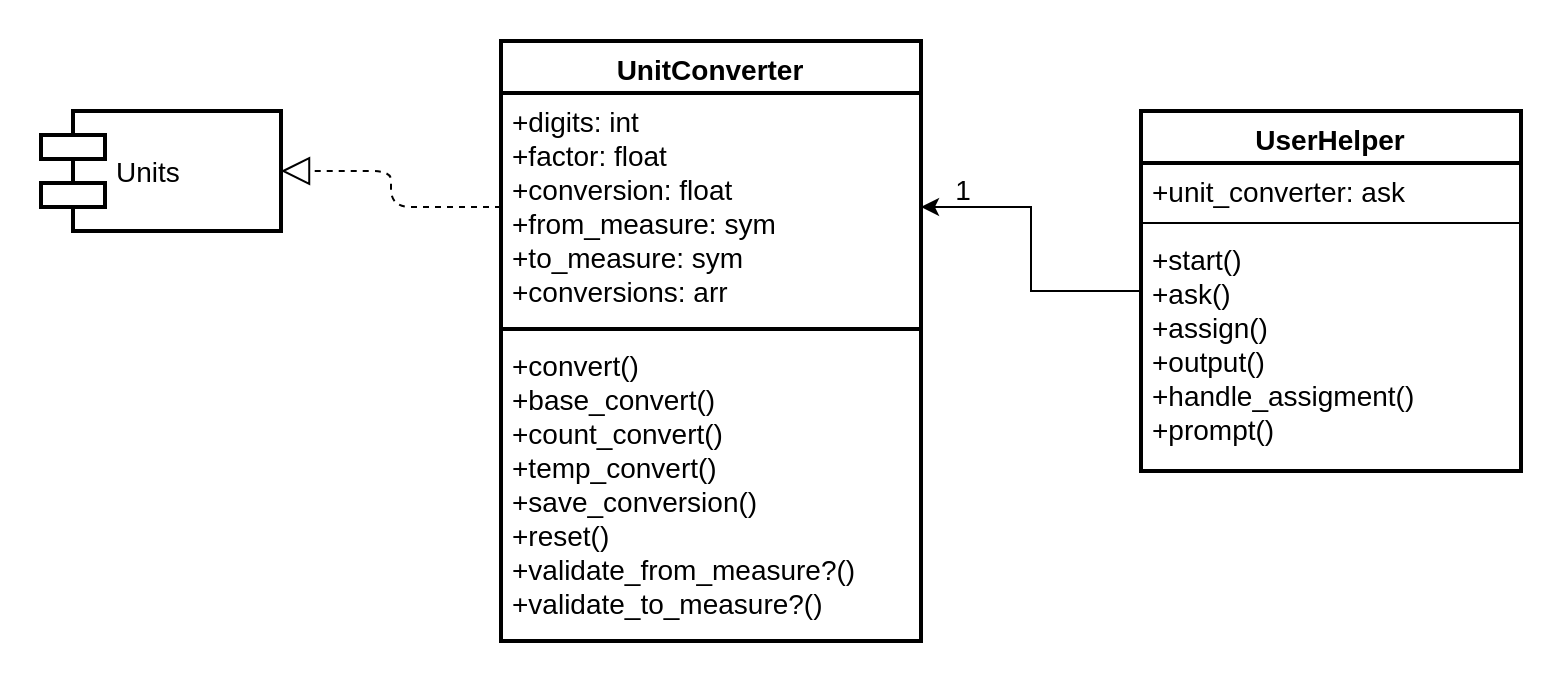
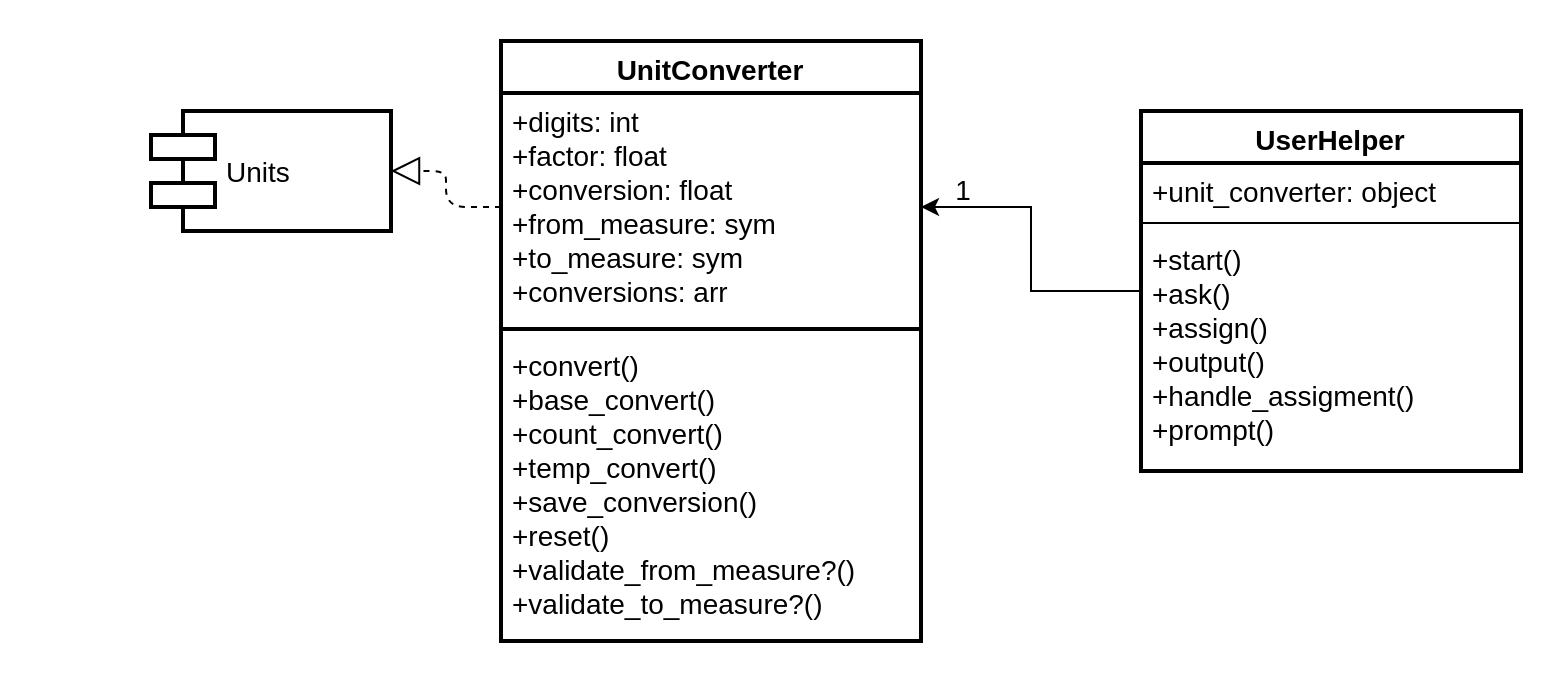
node "Units": moved (161, 171) -> (271, 171)
node "+unit_converter: ask": label "+unit_converter: ask" -> "+unit_converter: object"
